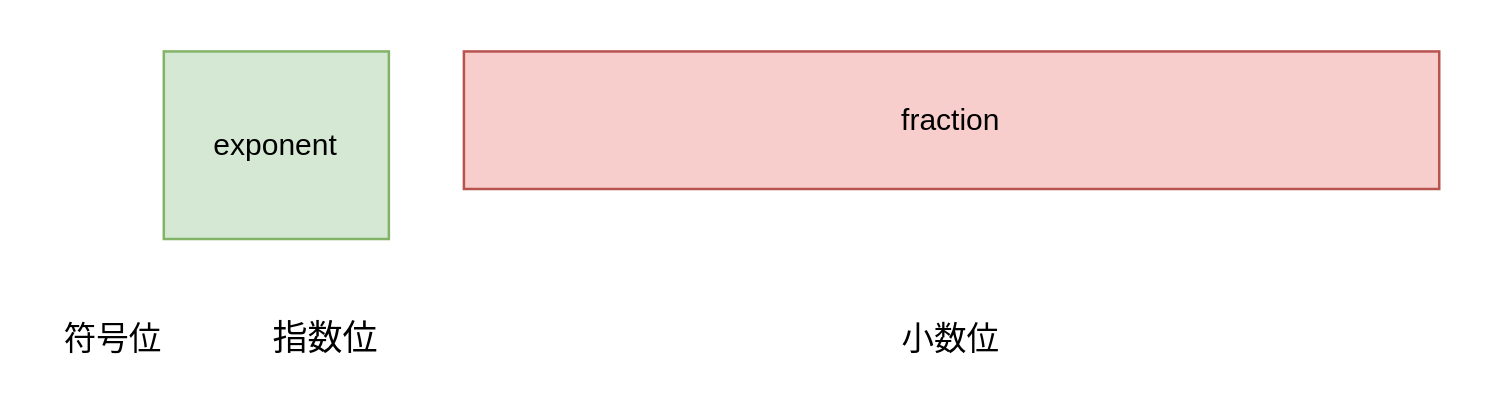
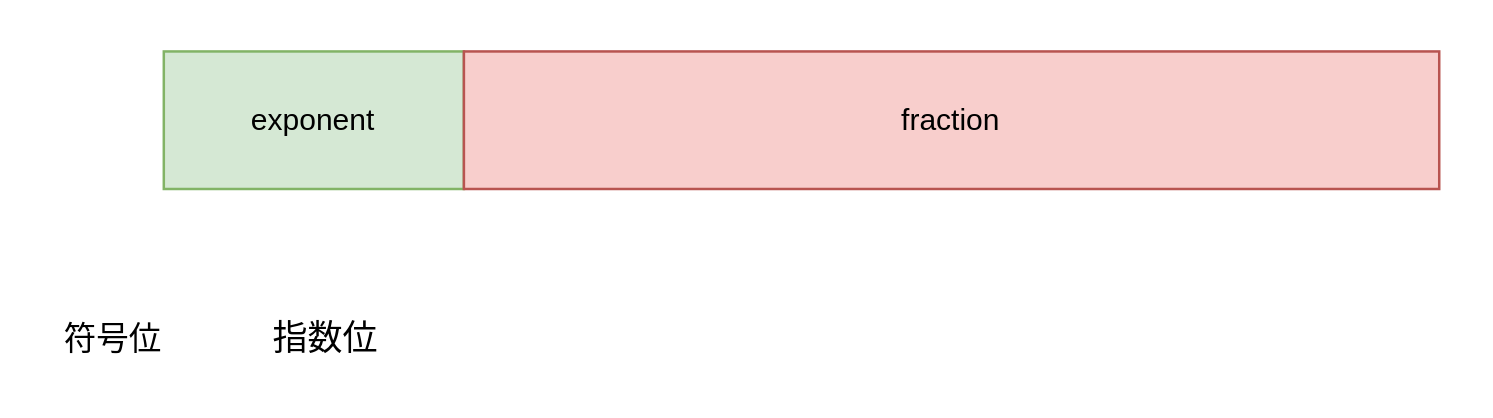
node "exponent": size 225x188 -> 300x138
node "小数位": removed
